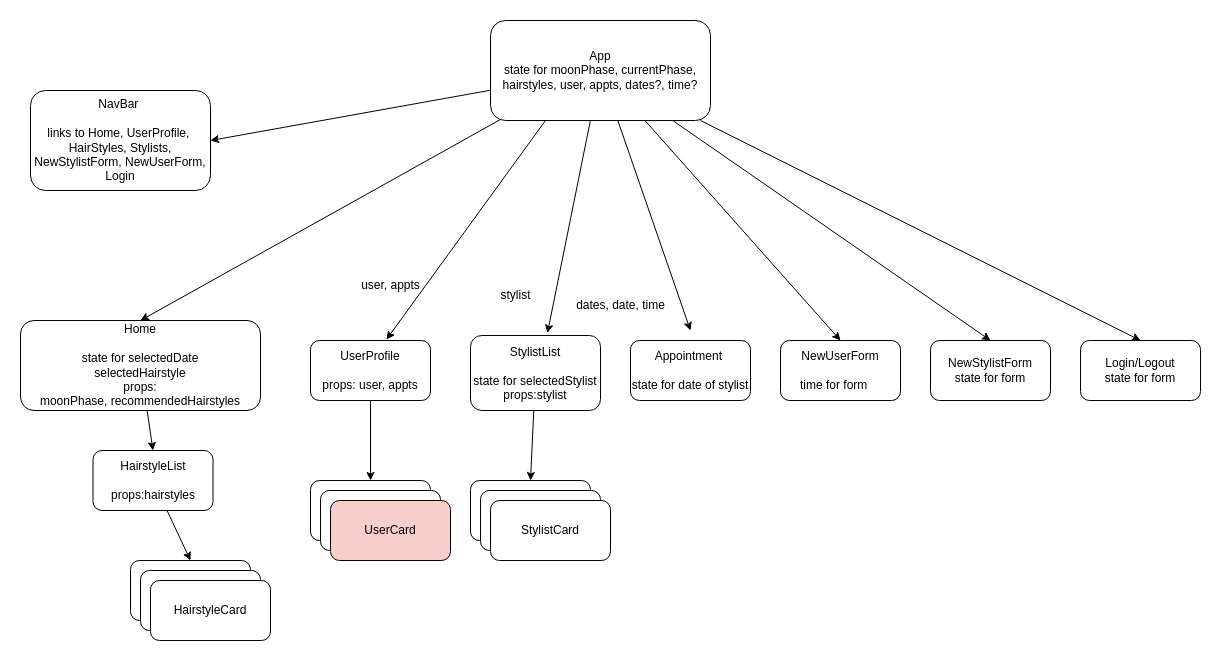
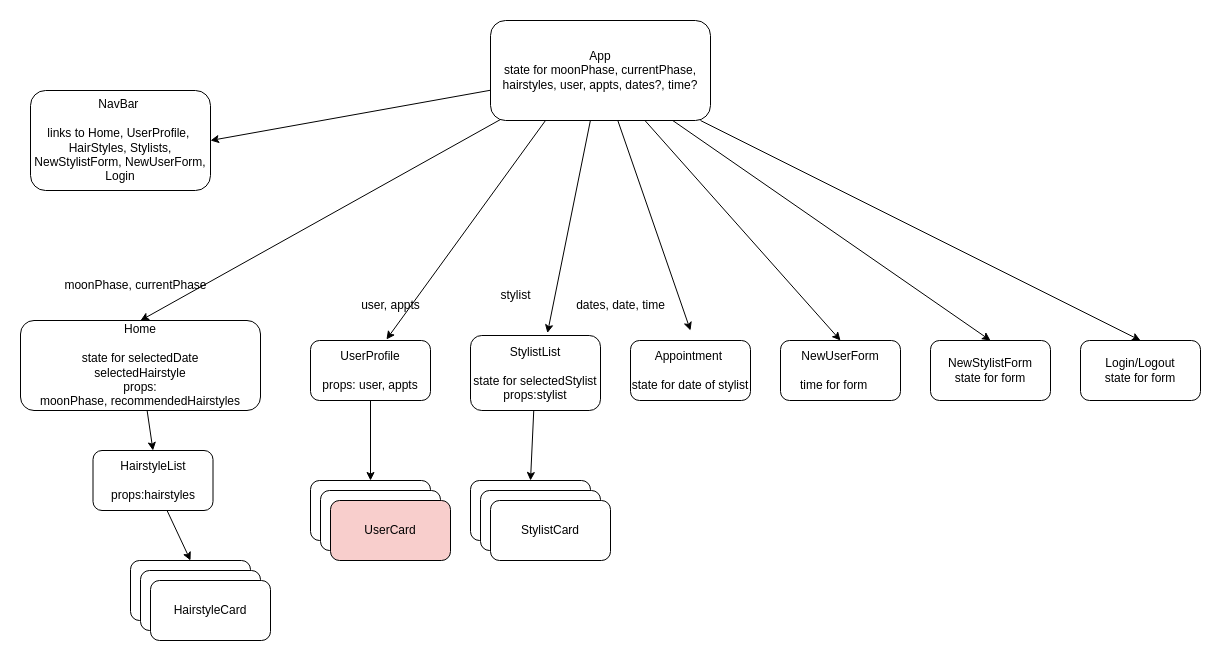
node "moonPhase, currentPhase": added
node "user, appts": moved (391, 286) -> (391, 306)
